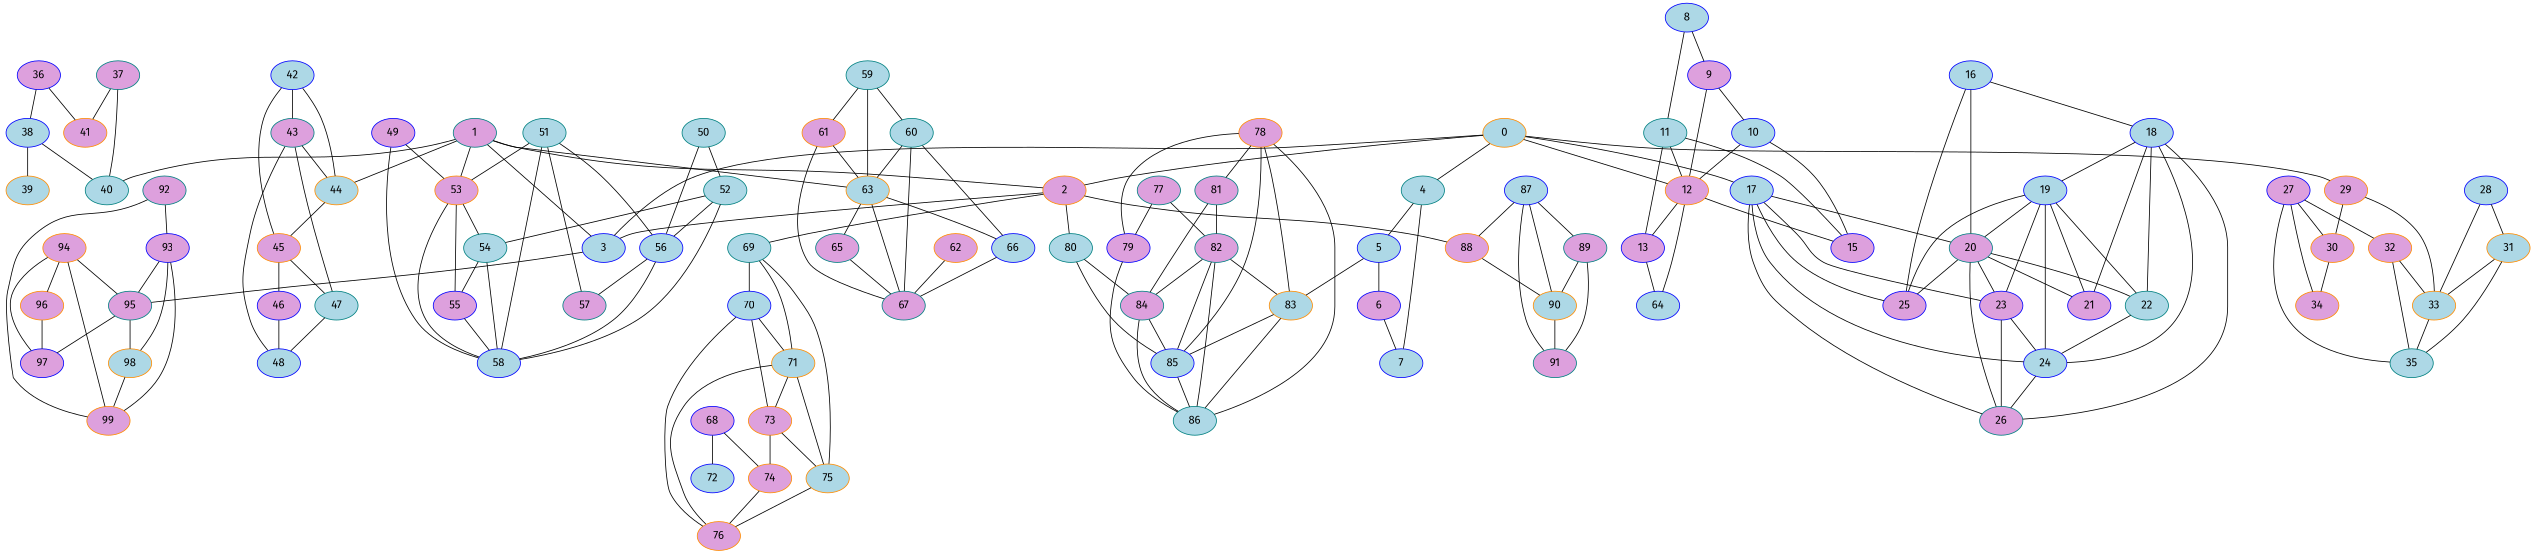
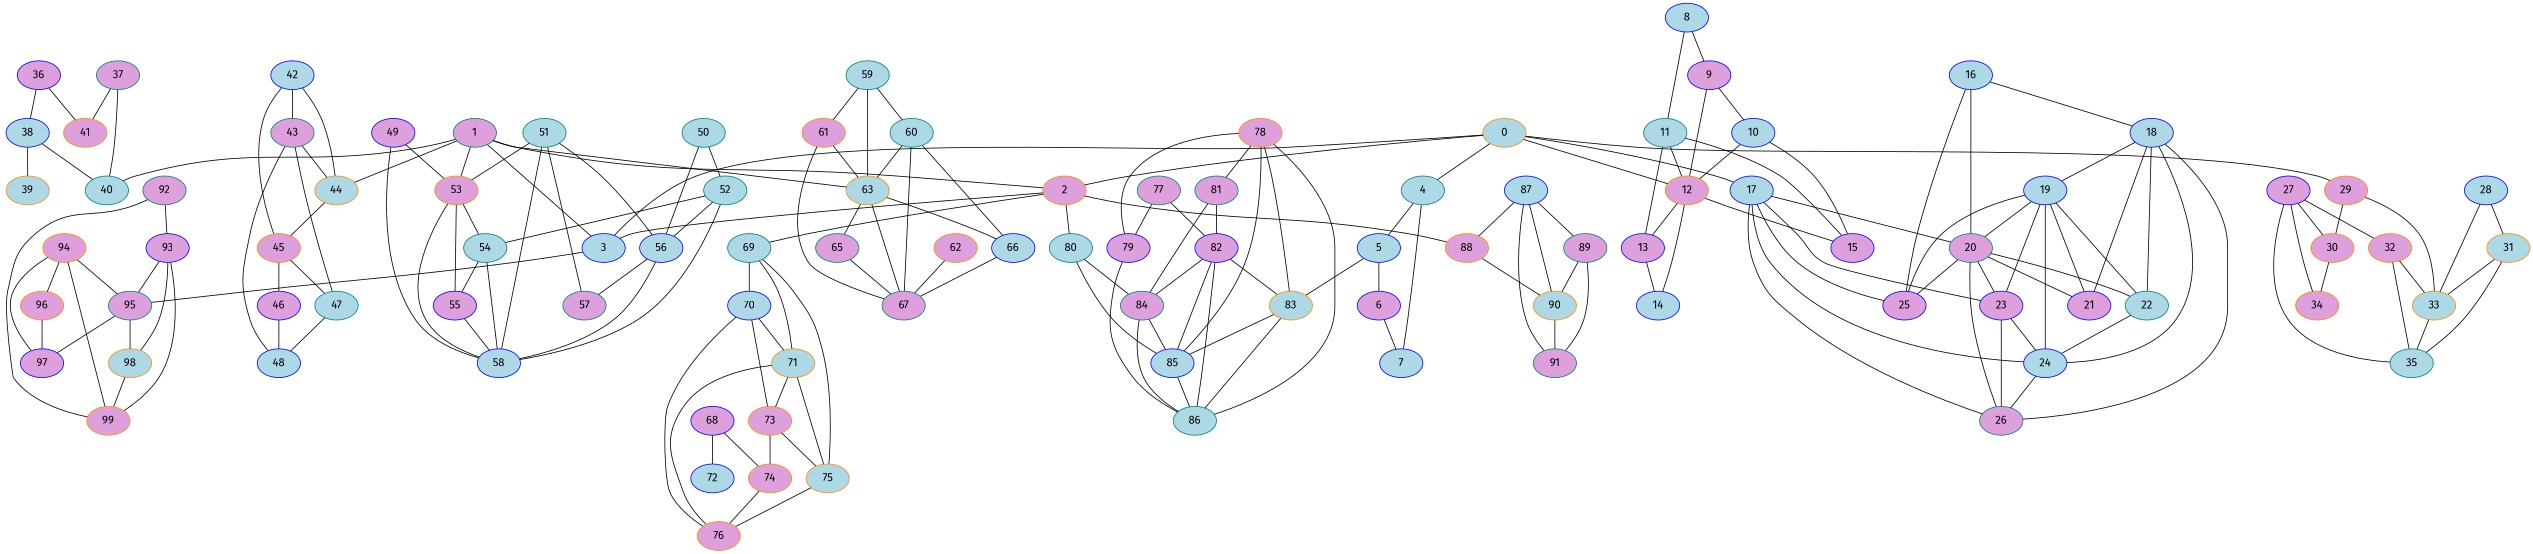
node "82": color teal -> blue
node "64": label "64" -> "14"
